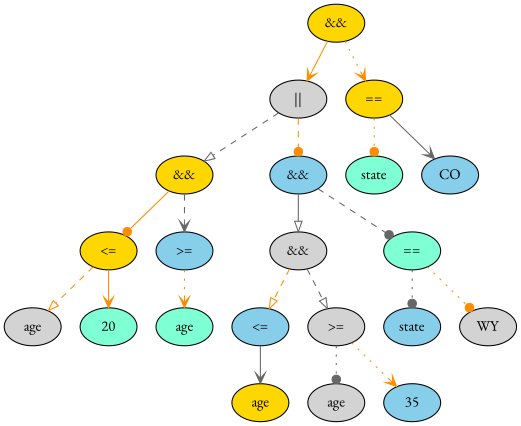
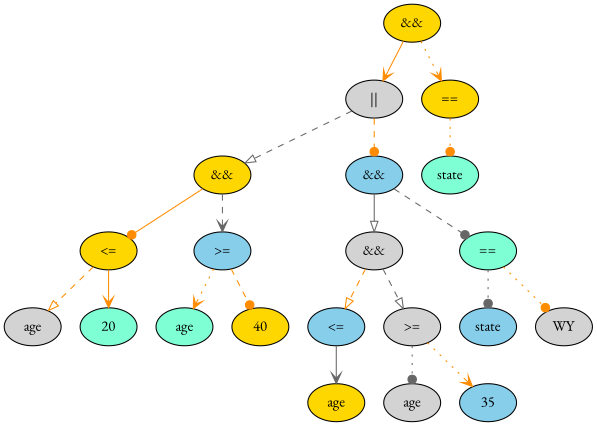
node "CO": removed
node "40": added
